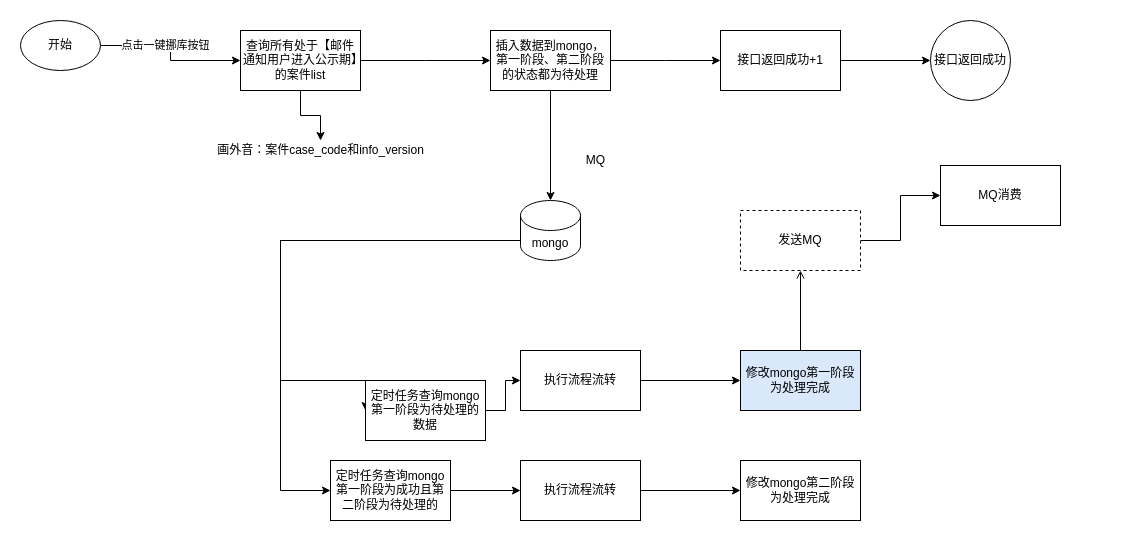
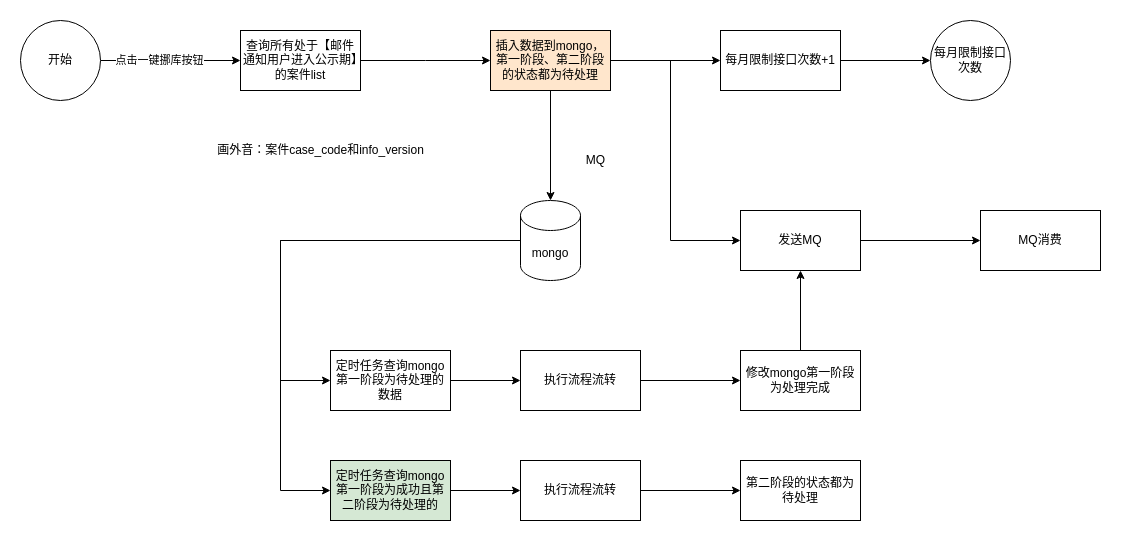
node "开始": size 80x50 -> 80x80
node "插入数据到mongo，第一阶段、第二阶段的状态都为待处理": fillcolor #ffffff -> #ffe6cc
node "接口返回成功+1": label "接口返回成功+1" -> "每月限制接口次数+1"
node "接口返回成功": label "接口返回成功" -> "每月限制接口次数"
edge "查询所有处于【邮件通知用户进入公示期】的案件list" -> "画外音：案件case_code和info_version": removed
edge "插入数据到mongo，第一阶段、第二阶段的状态都为待处理" -> "发送MQ": added
node "MQ消费": moved (1001, 196) -> (1041, 241)
node "mongo": size 60x60 -> 60x80
node "发送MQ": style dashed -> solid
edge "修改mongo第一阶段为处理完成" -> "发送MQ": arrowhead open -> classic
node "修改mongo第一阶段为处理完成": fillcolor #dae8fc -> #ffffff
node "定时任务查询mongo第一阶段为待处理的数据": moved (426, 411) -> (391, 381)
node "定时任务查询mongo第一阶段为成功且第二阶段为待处理的": fillcolor #ffffff -> #d5e8d4
node "修改mongo第二阶段为处理完成": label "修改mongo第二阶段为处理完成" -> "第二阶段的状态都为待处理"
